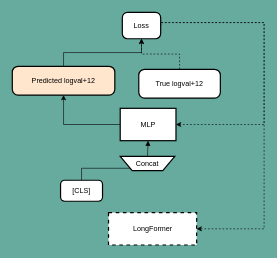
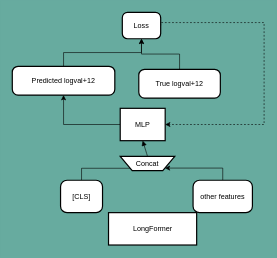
edge "True logval+12" -> "Loss": style dashed -> solid
node "Predicted logval+12": fillcolor #ffe6cc -> #ffffff
node "MLP": size 56x32 -> 45x32
edge "other features" -> "Concat": added
node "[CLS]": size 42x21 -> 42x32
node "other features": added
node "LongFormer": style dashed -> solid
edge "Loss" -> "LongFormer": removed
